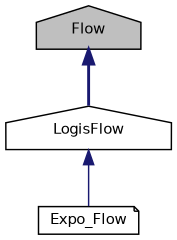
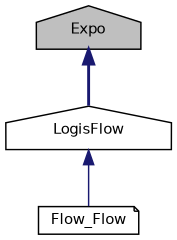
node "Flow": label "Flow" -> "Expo"
node "Expo_Flow": label "Expo_Flow" -> "Flow_Flow"
